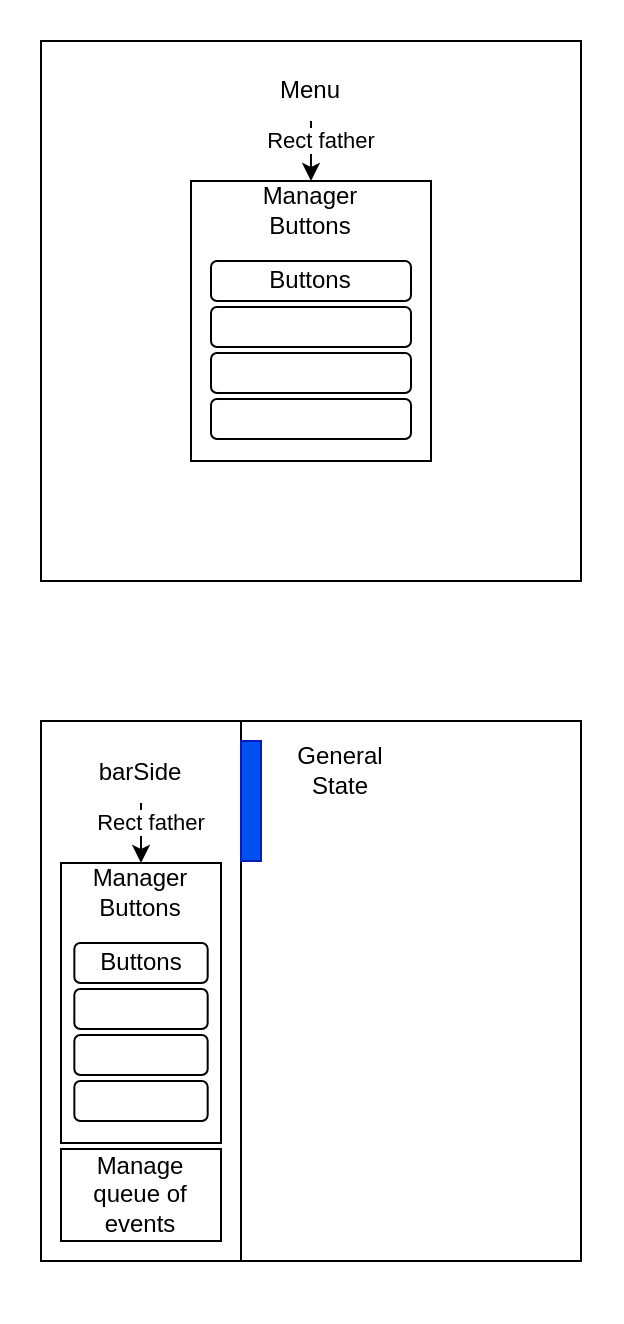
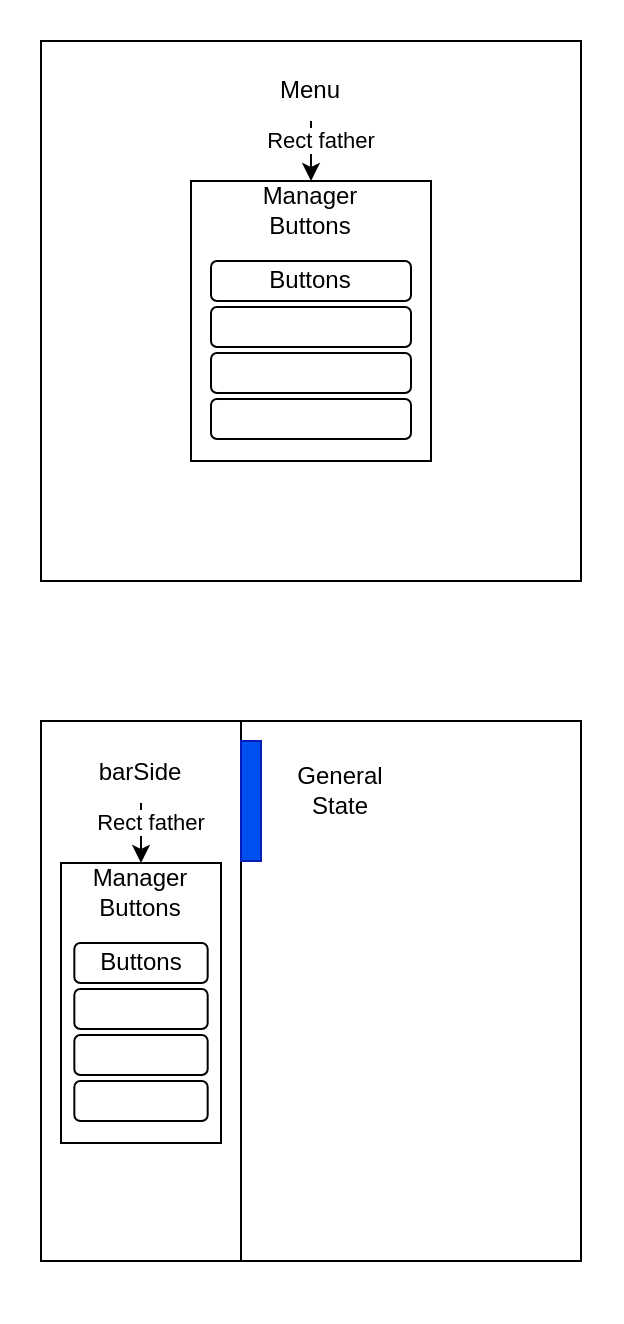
node "General State": moved (341, 771) -> (341, 791)
node "Manage queue of events": removed
